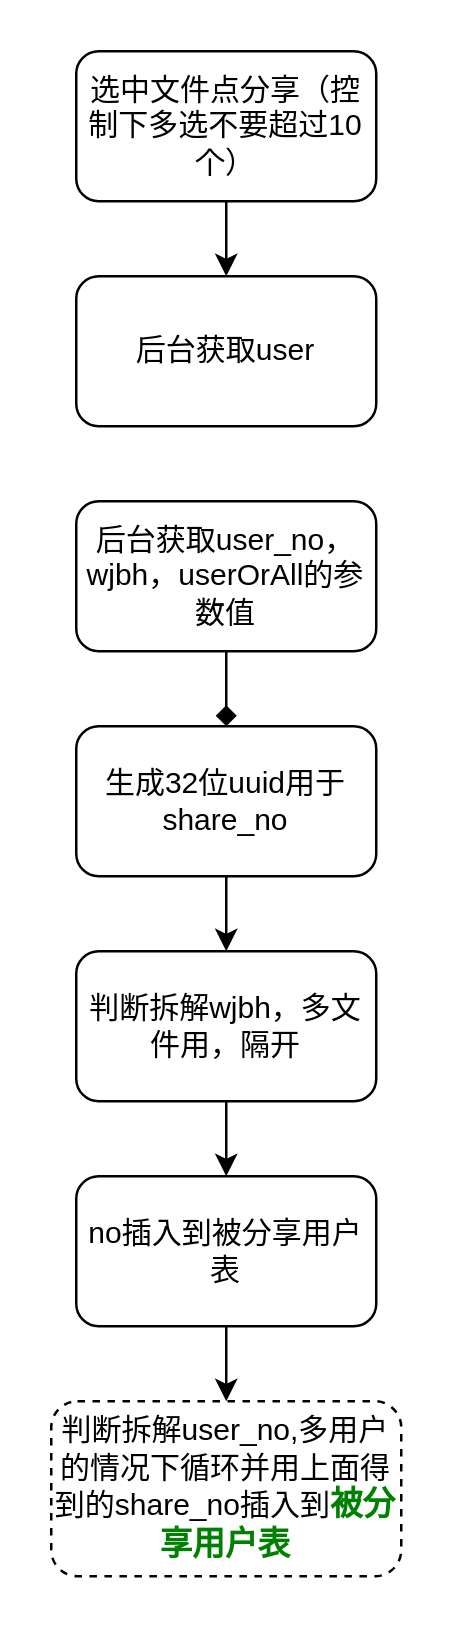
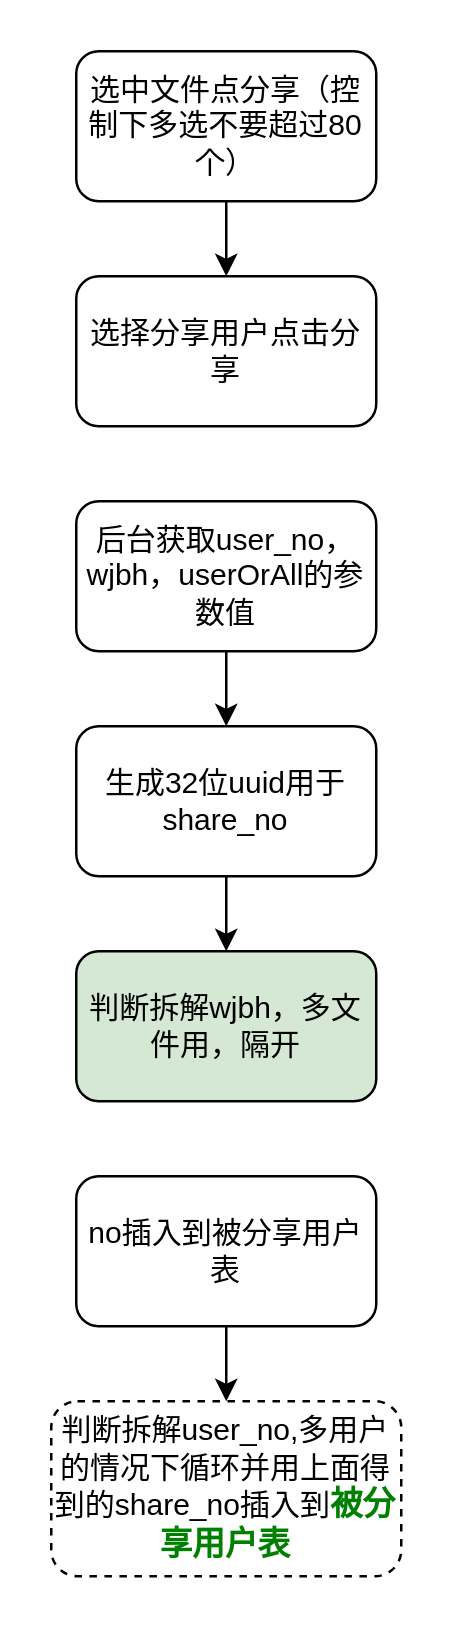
node "选中文件点分享（控制下多选不要超过10个）": label "选中文件点分享（控制下多选不要超过10个）" -> "选中文件点分享（控制下多选不要超过80个）"
node "后台获取user": label "后台获取user" -> "选择分享用户点击分享"
edge "后台获取user_no，wjbh，userOrAll的参数值" -> "生成32位uuid用于share_no": arrowhead diamond -> classic
node "判断拆解wjbh，多文件用，隔开": fillcolor #ffffff -> #d5e8d4
edge "判断拆解wjbh，多文件用，隔开" -> "no插入到被分享用户表": removed
